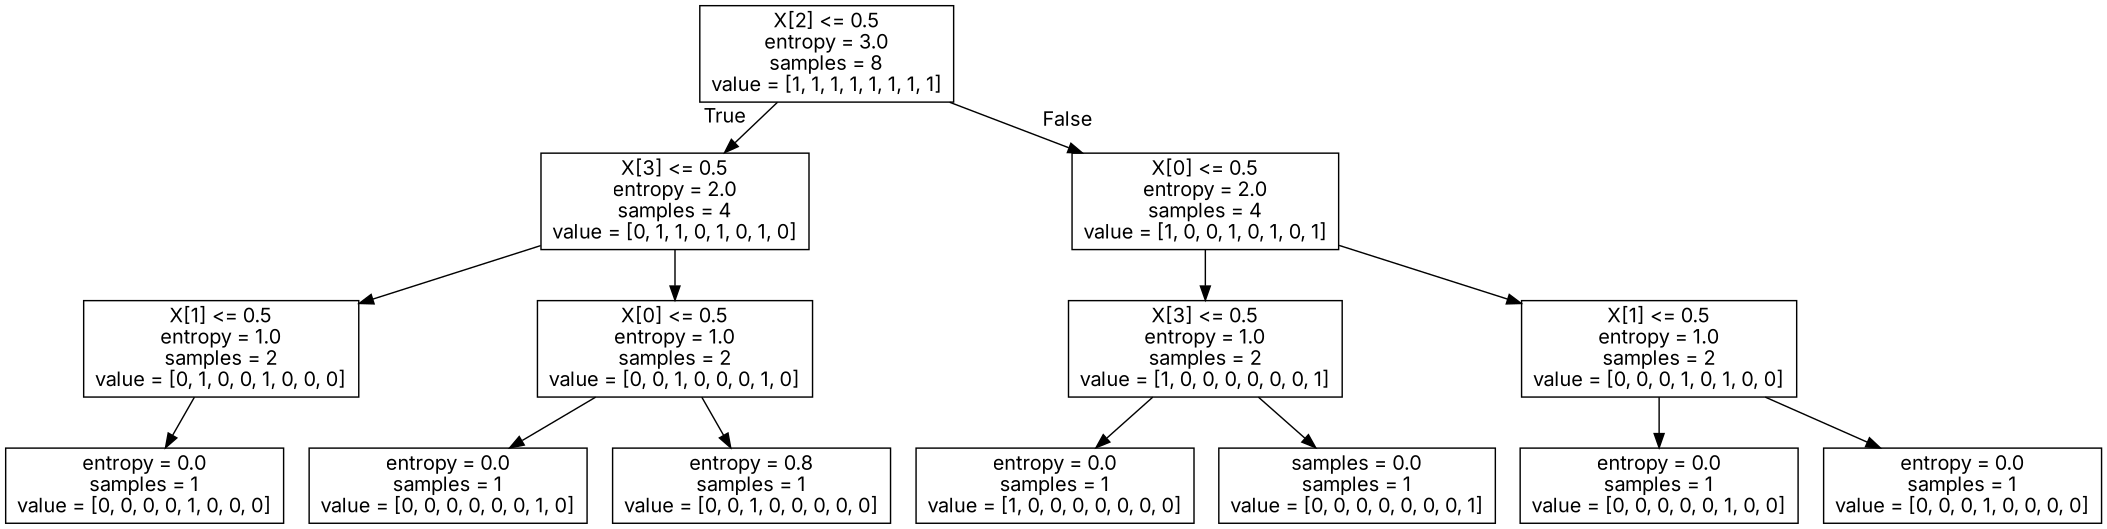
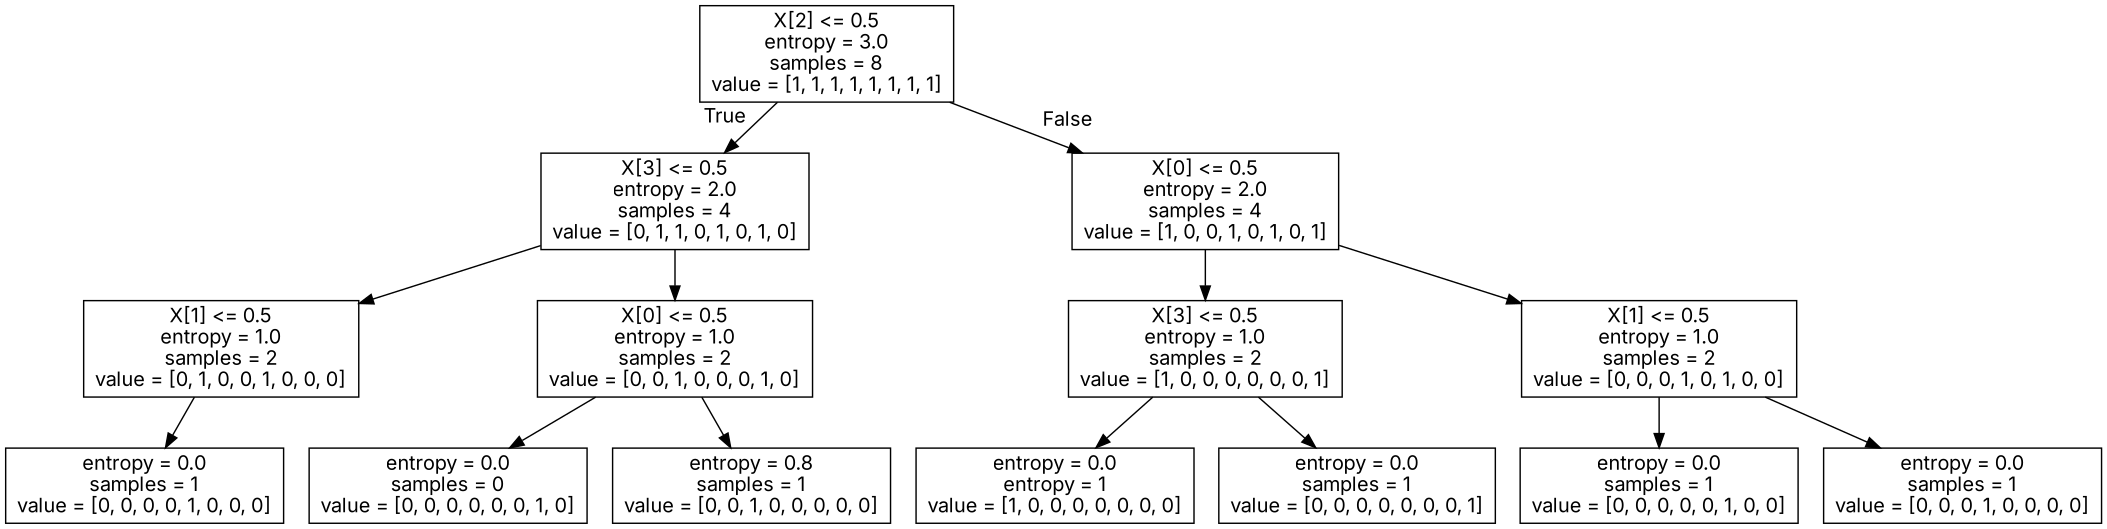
node "entropy = 0.0 samples = 1 value = [0, 0, 0, 0, 0, 0, 1, 0]": label "entropy = 0.0 samples = 1 value = [0, 0, 0, 0, 0, 0, 1, 0]" -> "entropy = 0.0 samples = 0 value = [0, 0, 0, 0, 0, 0, 1, 0]"
node "entropy = 0.0 samples = 1 value = [1, 0, 0, 0, 0, 0, 0, 0]": label "entropy = 0.0 samples = 1 value = [1, 0, 0, 0, 0, 0, 0, 0]" -> "entropy = 0.0 entropy = 1 value = [1, 0, 0, 0, 0, 0, 0, 0]"
node "samples = 0.0 samples = 1 value = [0, 0, 0, 0, 0, 0, 0, 1]": label "samples = 0.0 samples = 1 value = [0, 0, 0, 0, 0, 0, 0, 1]" -> "entropy = 0.0 samples = 1 value = [0, 0, 0, 0, 0, 0, 0, 1]"
